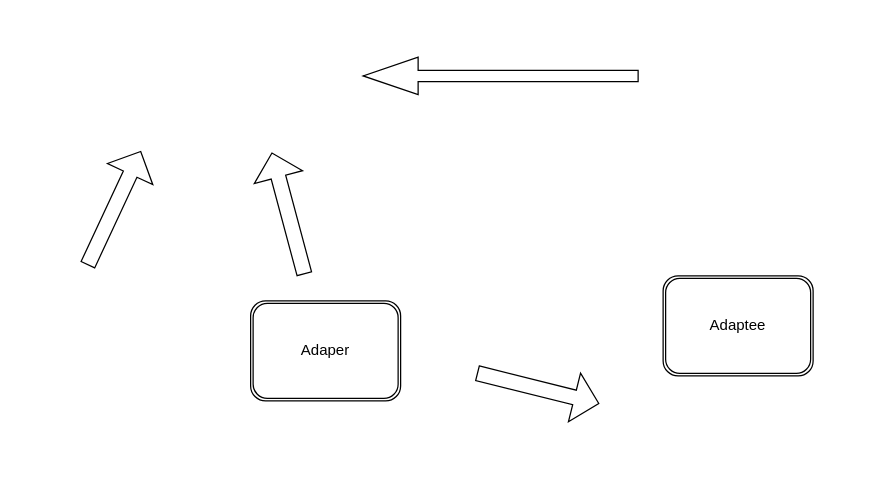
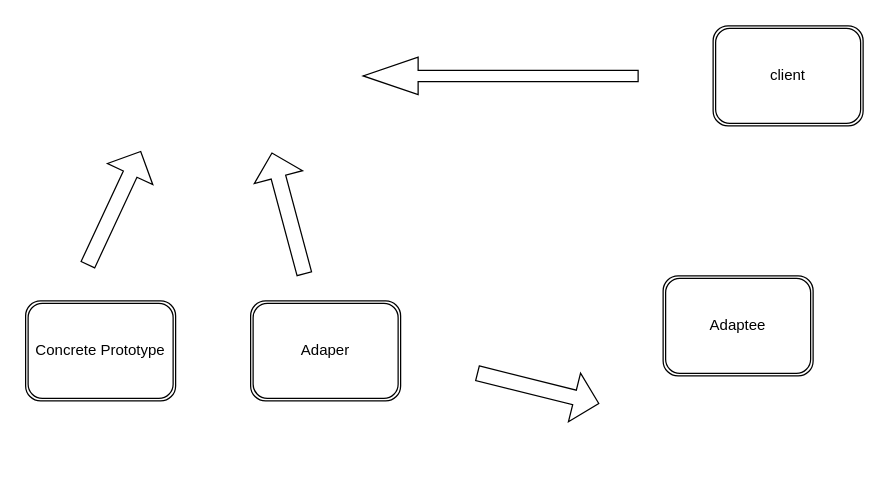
node "client": added
node "Concrete Prototype": added
